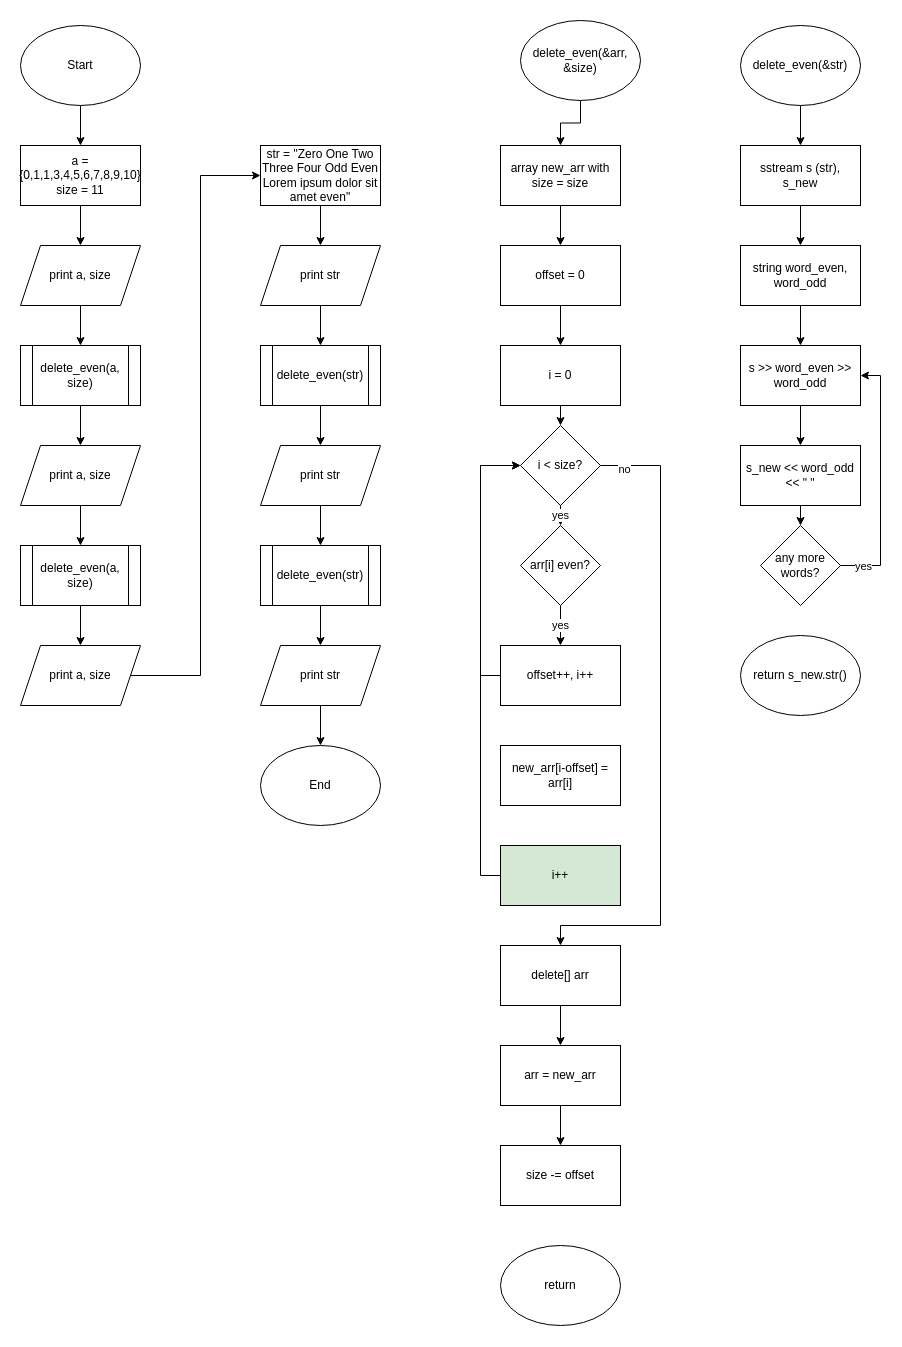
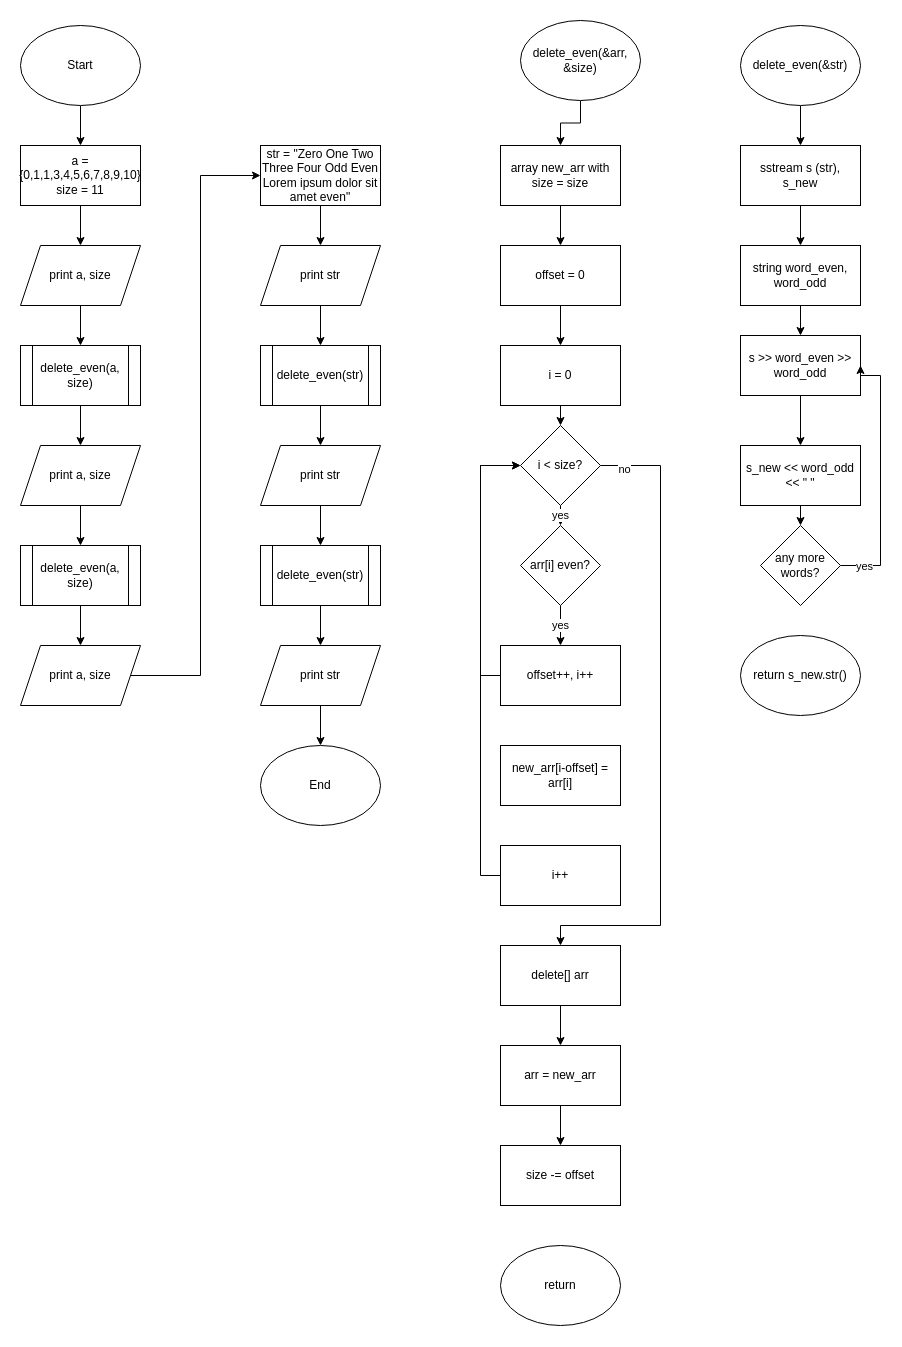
node "s >> word_even >> word_odd": moved (801, 376) -> (801, 366)
node "i++": fillcolor #d5e8d4 -> #ffffff
